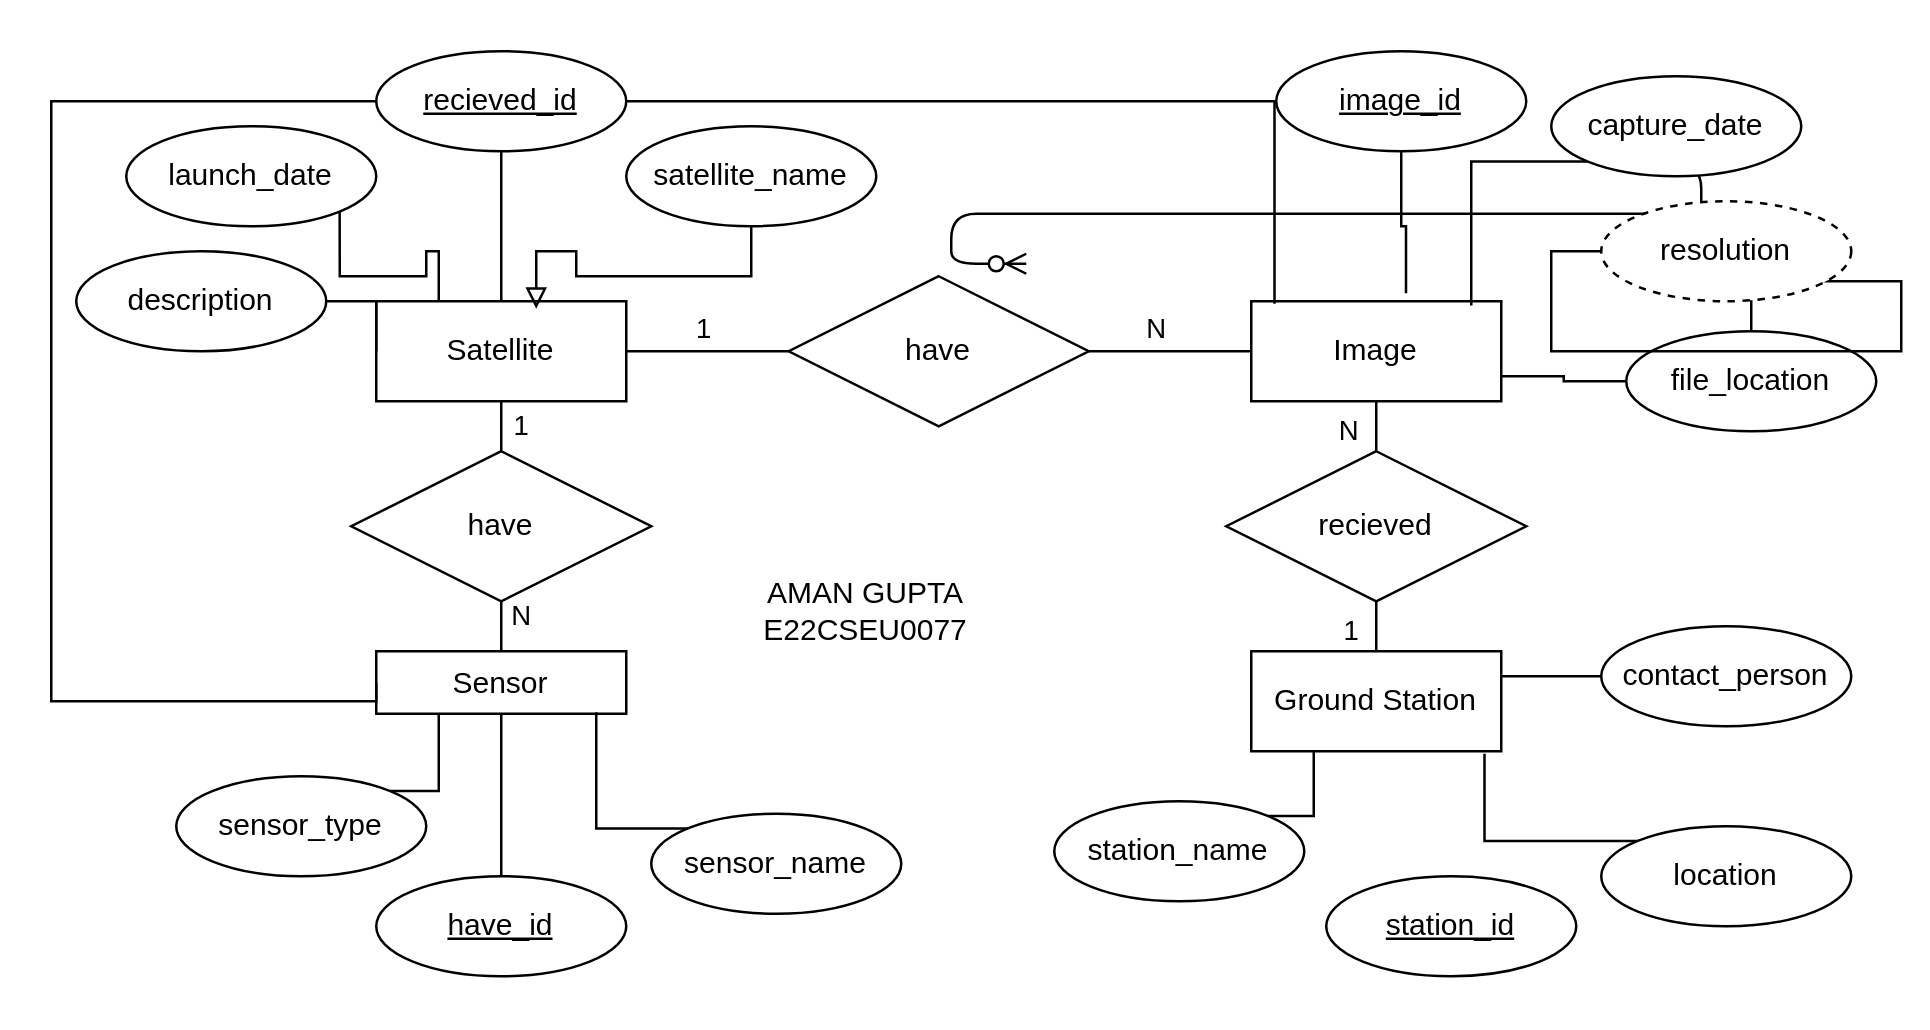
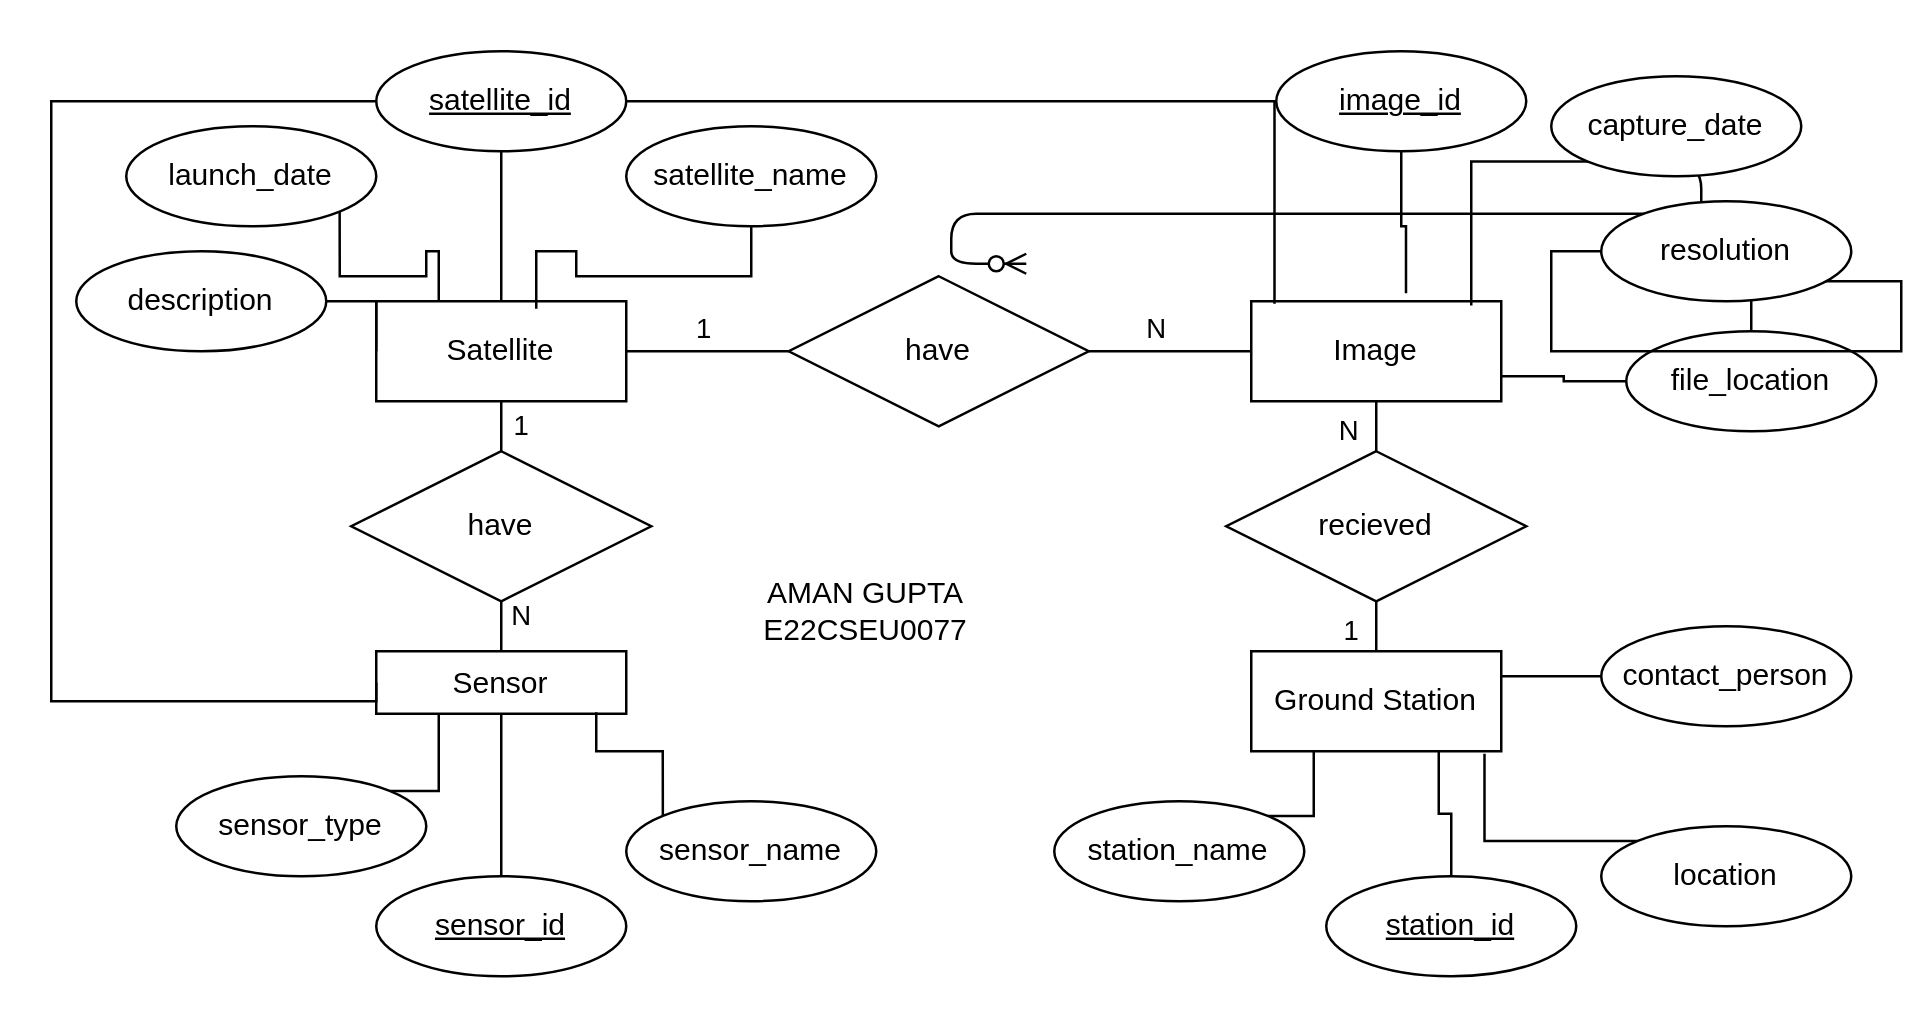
node "recieved_id": label "recieved_id" -> "satellite_id"
node "resolution": style dashed -> solid
edge "satellite_name" -> "Satellite": arrowhead block -> none
edge "Ground Station" -- "station_id": added
node "sensor_name": moved (776, 864) -> (751, 851)
node "have_id": label "have_id" -> "sensor_id"
